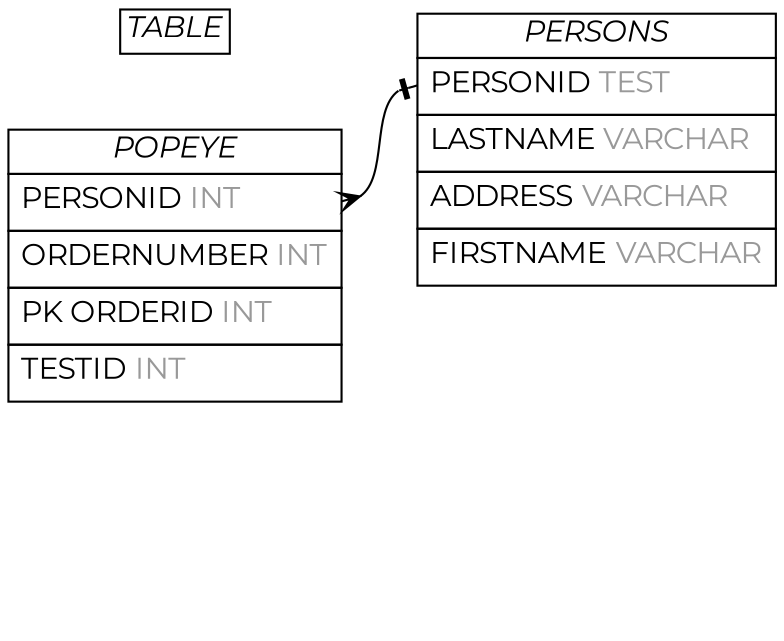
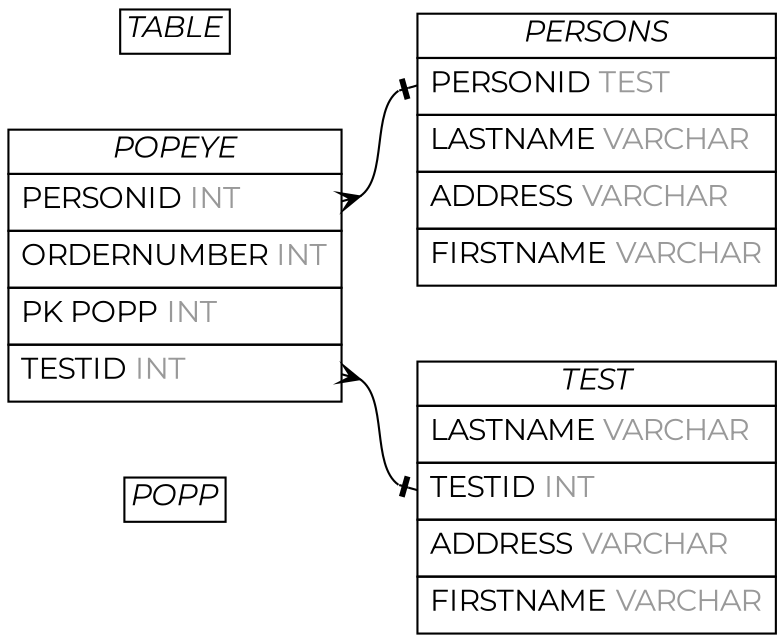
node "POPEYE": text "PK ORDERID" -> "PK POPP"
node "TEST": added
node "POPP": added
